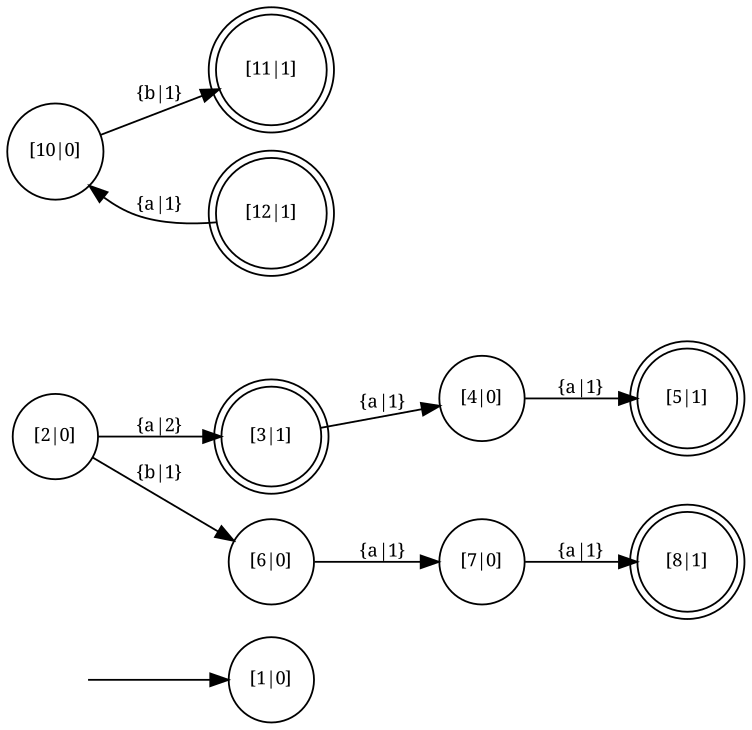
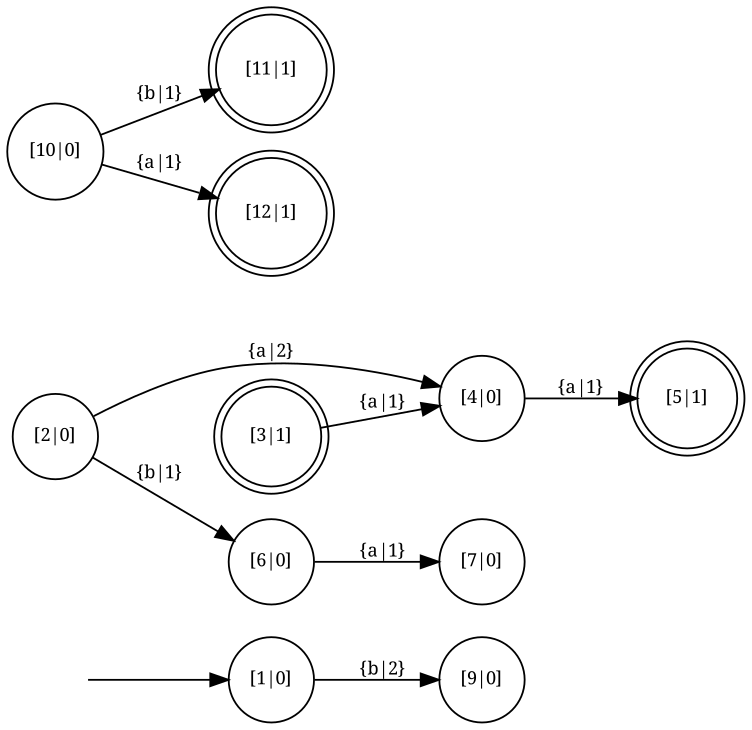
edge "[12|1]" -> "[10|0]": reversed
edge "[2|0]" -> "[3|1]": now "[2|0]" -> "[4|0]"
node "[8|1]": removed
node "[9|0]": added
